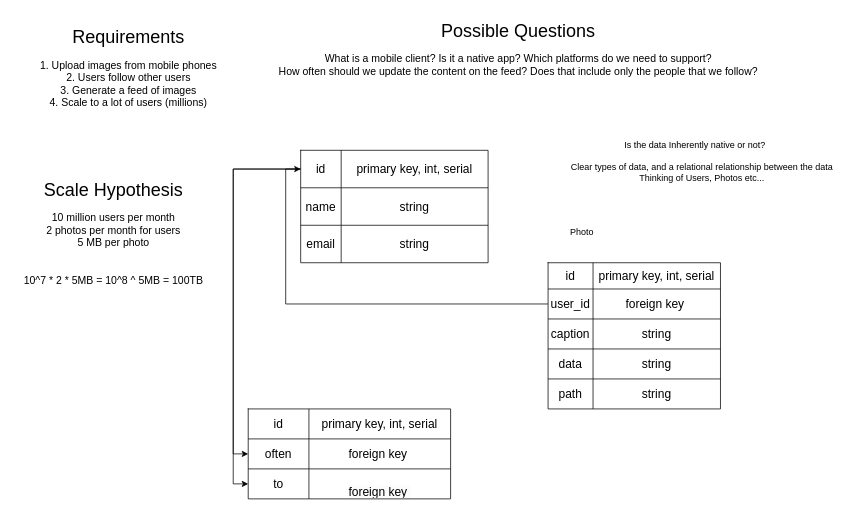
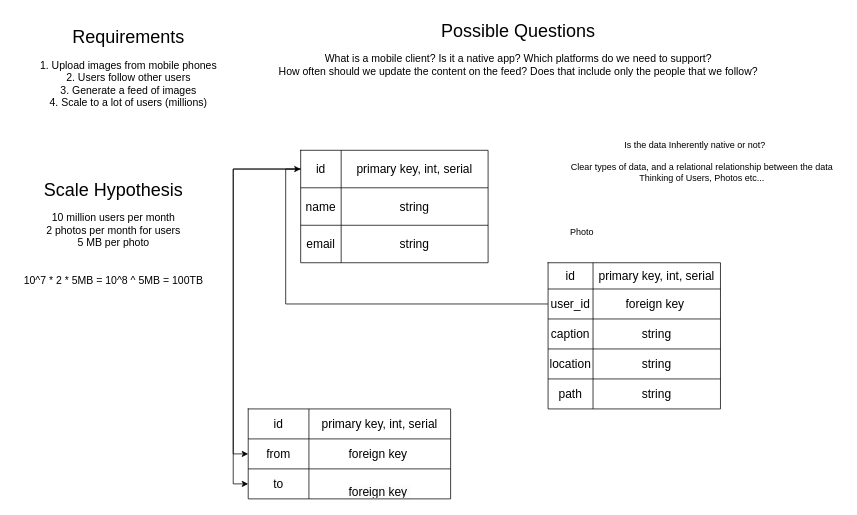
node "data": label "data" -> "location"
node "often": label "often" -> "from"
